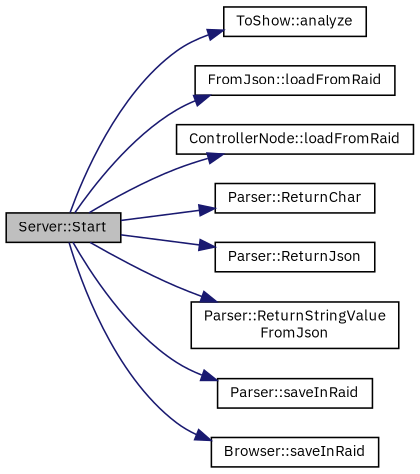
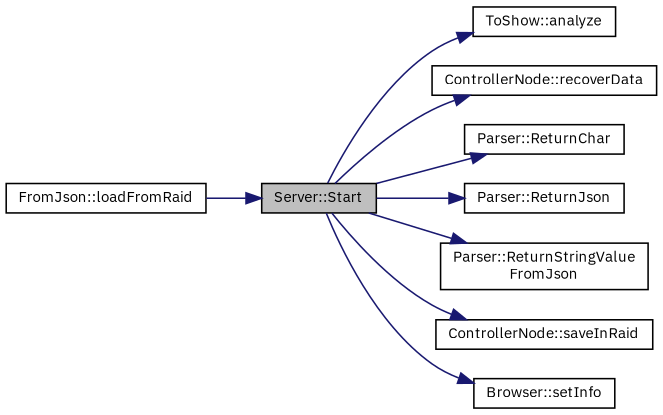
node "ControllerNode::loadFromRaid": label "ControllerNode::loadFromRaid" -> "ControllerNode::recoverData"
edge "Server::Start" -> "FromJson::loadFromRaid": reversed
node "Parser::saveInRaid": label "Parser::saveInRaid" -> "ControllerNode::saveInRaid"
node "Browser::saveInRaid": label "Browser::saveInRaid" -> "Browser::setInfo"
